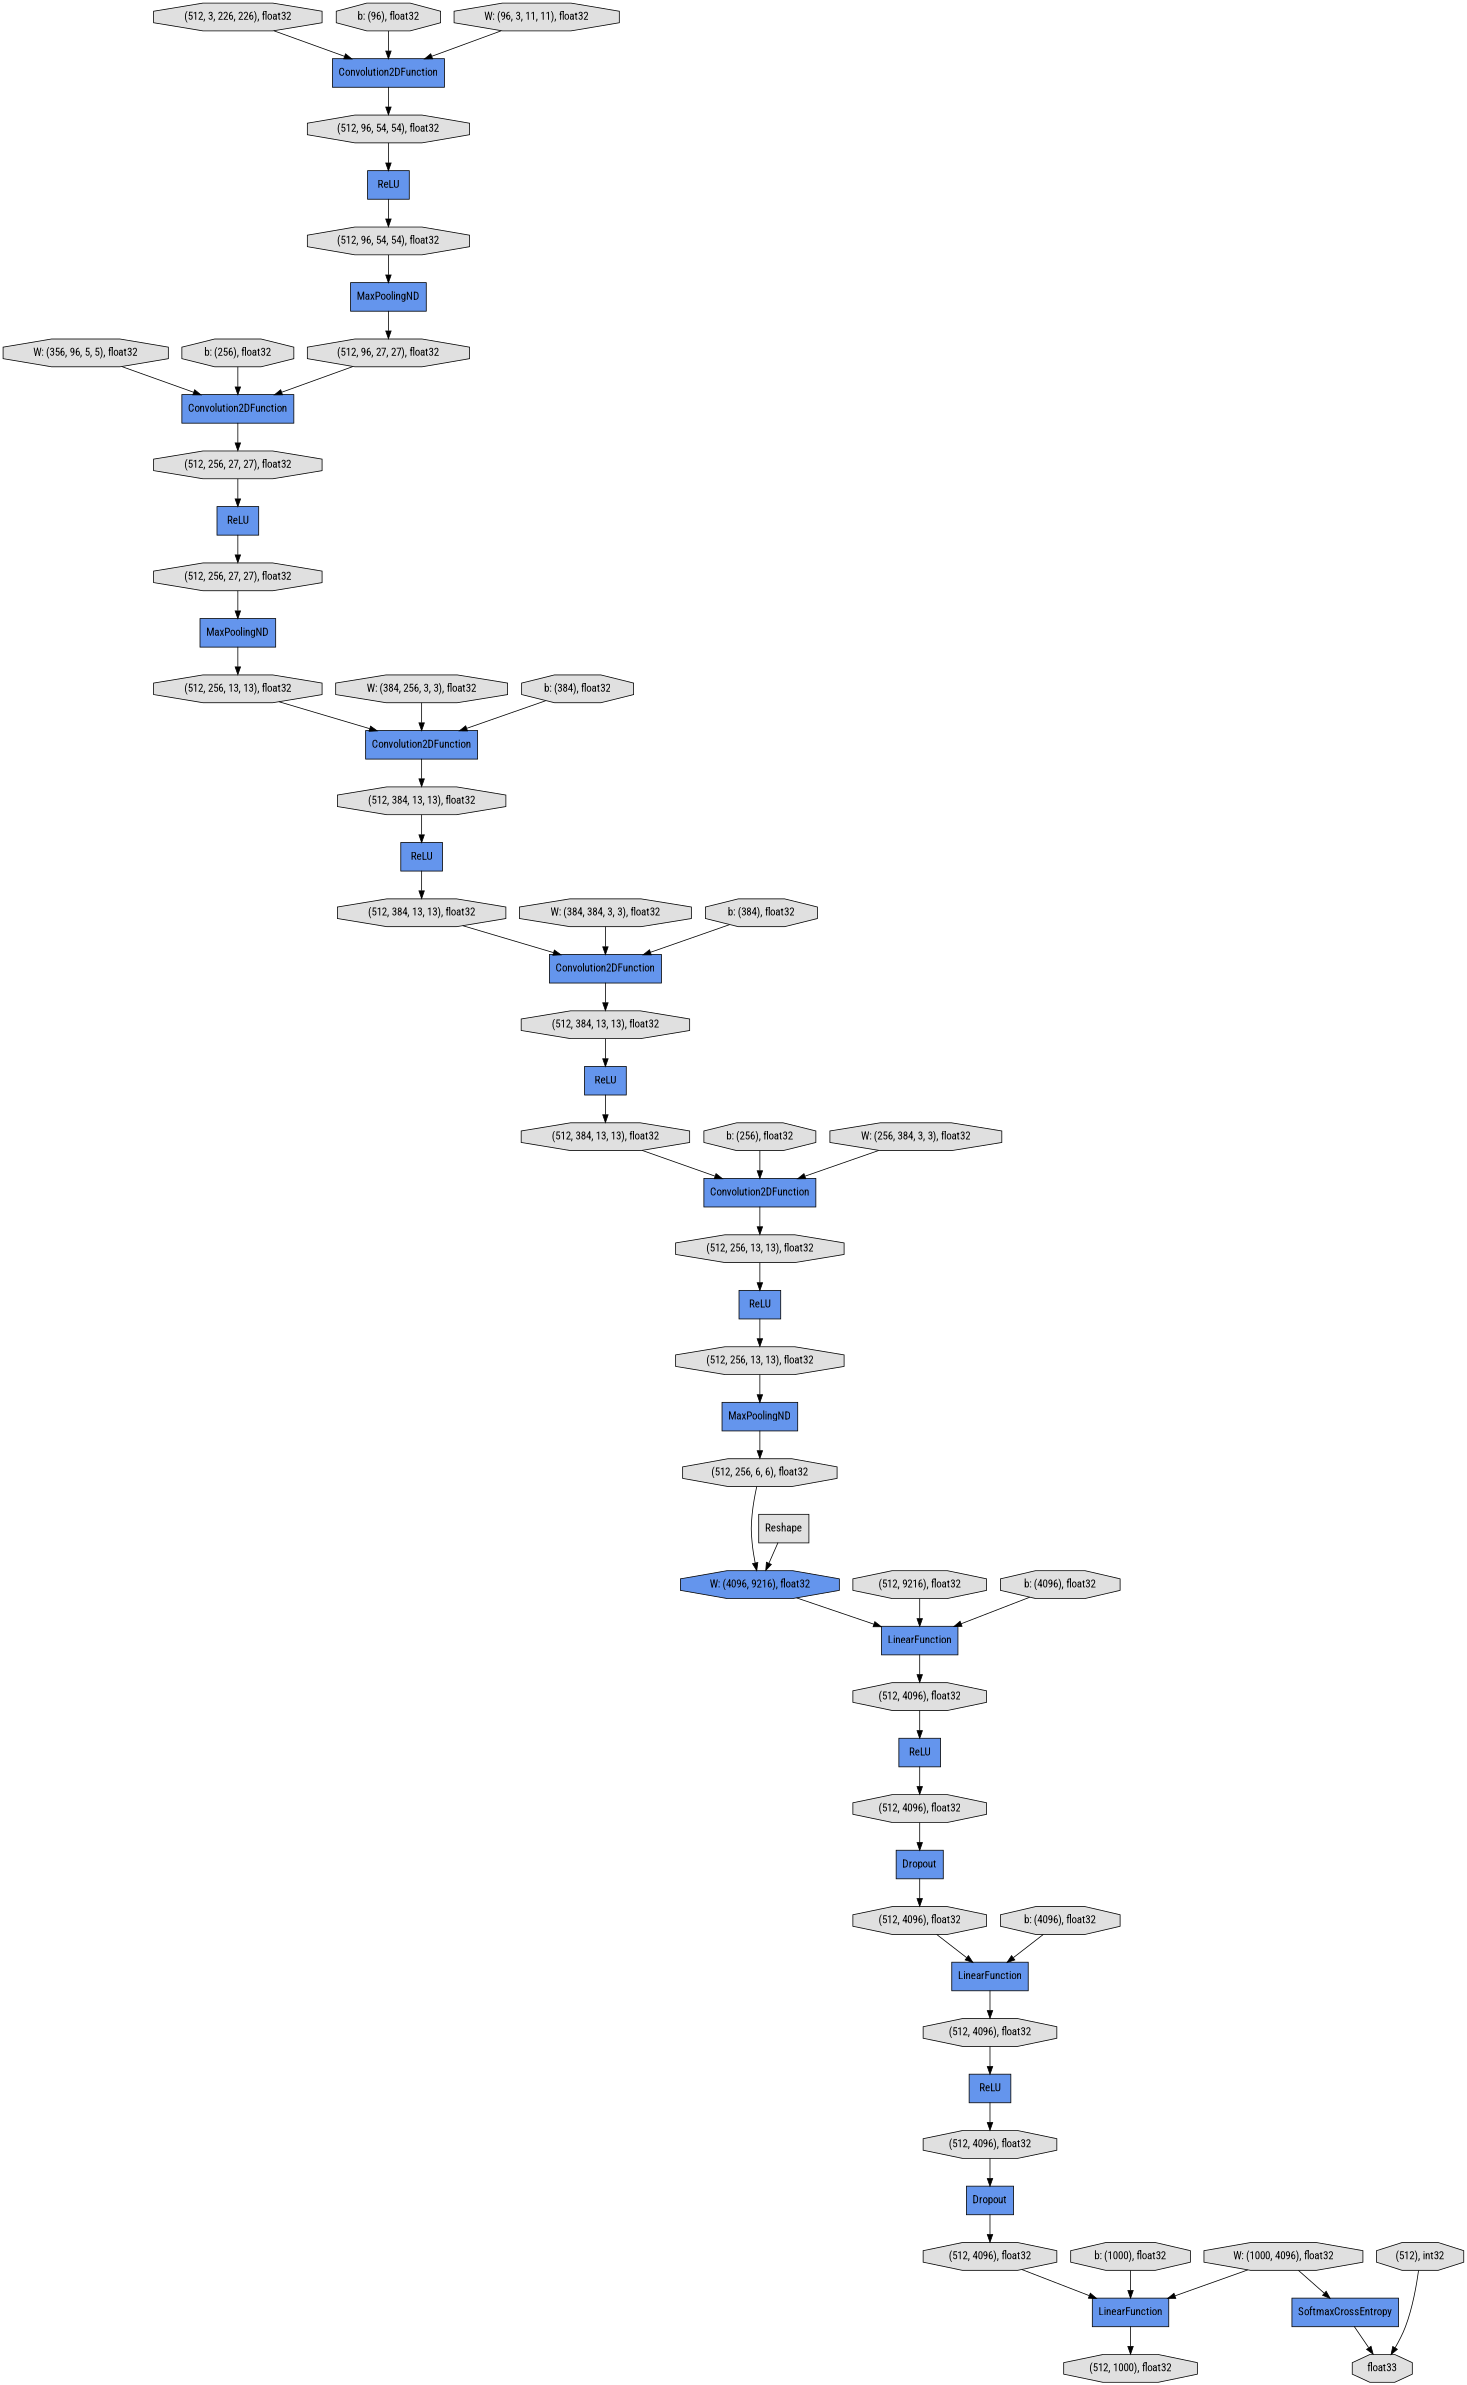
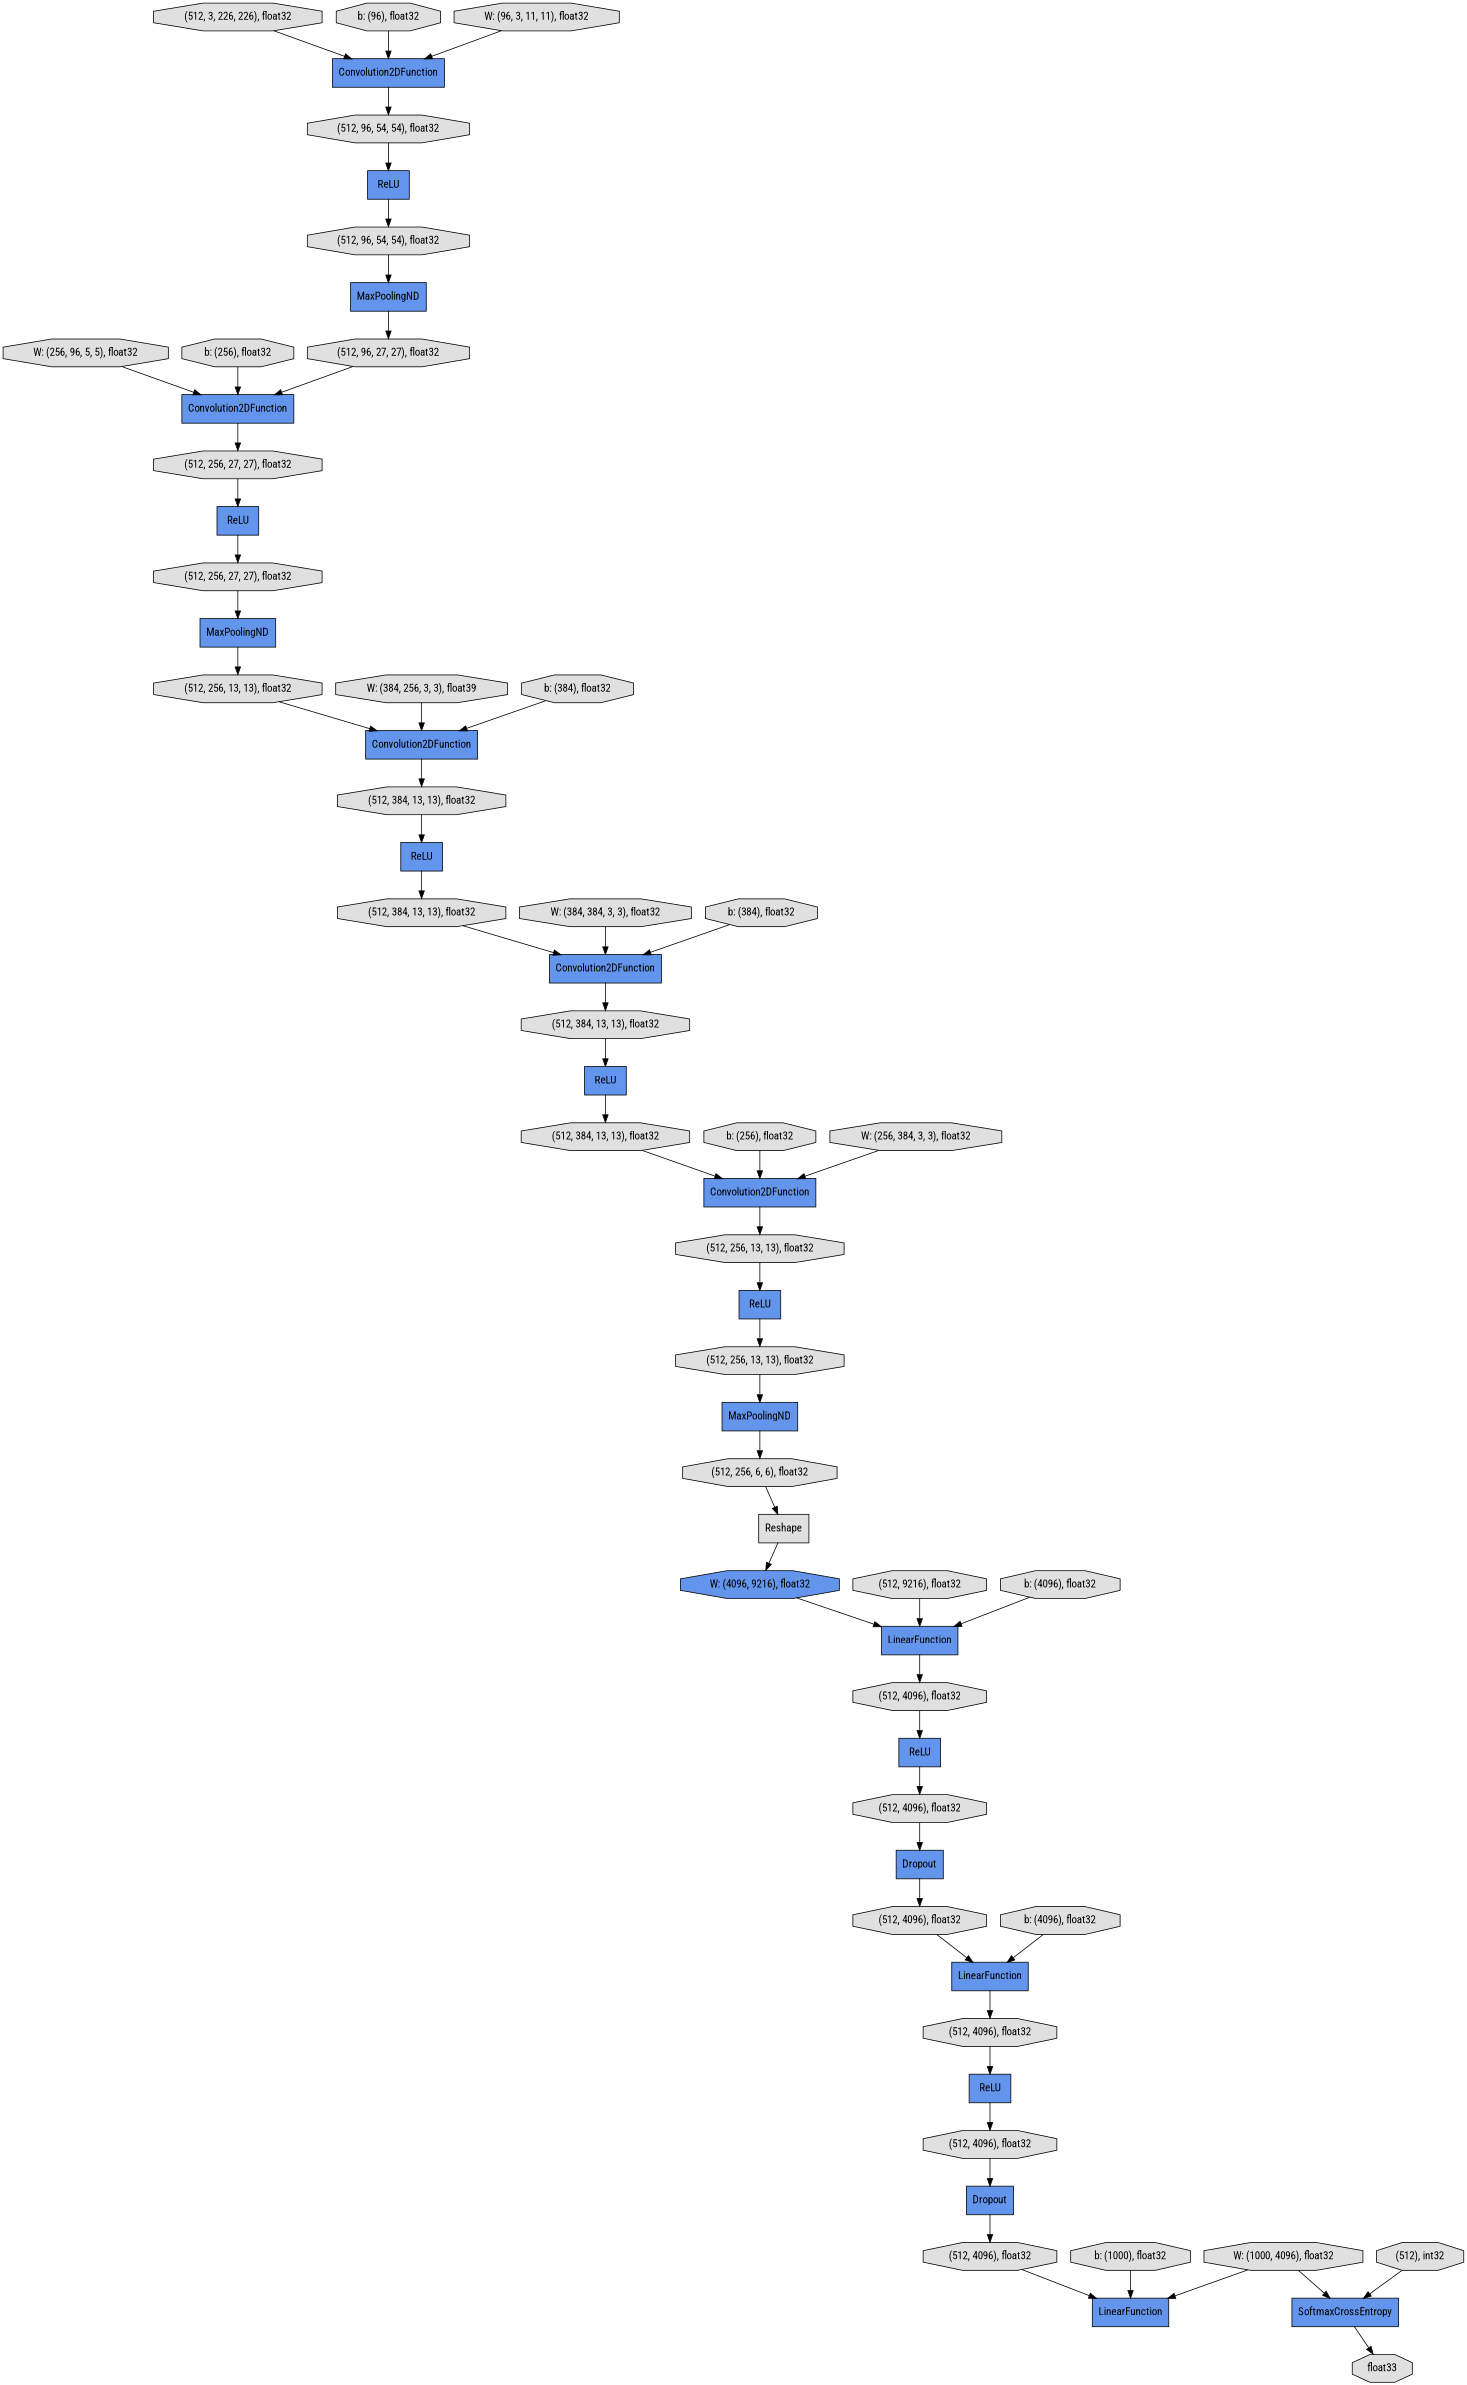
node "W: (356, 96, 5, 5), float32": label "W: (356, 96, 5, 5), float32" -> "W: (256, 96, 5, 5), float32"
node "W: (384, 256, 3, 3), float32": label "W: (384, 256, 3, 3), float32" -> "W: (384, 256, 3, 3), float39"
edge "(512, 256, 6, 6), float32" -> "W: (4096, 9216), float32": now "(512, 256, 6, 6), float32" -> "Reshape"
edge "(512), int32" -> "float33": now "(512), int32" -> "SoftmaxCrossEntropy"
node "(512, 1000), float32": removed
